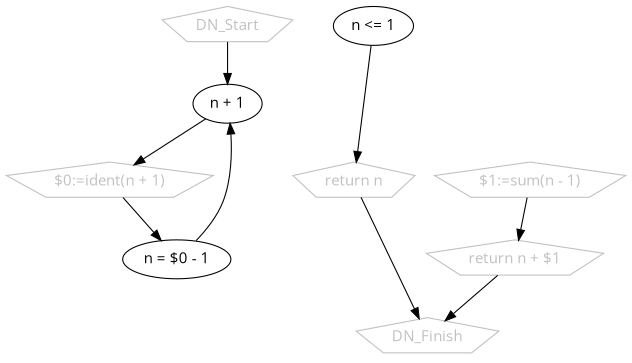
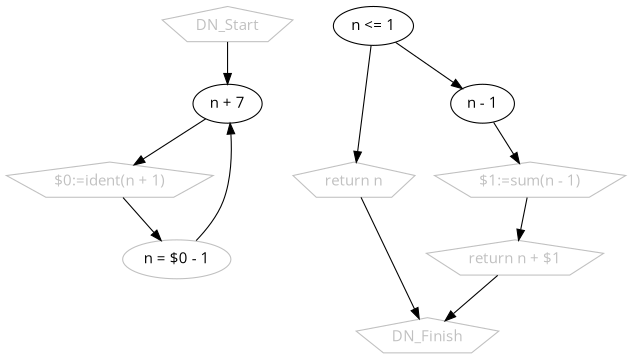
node "n + 1": label "n + 1" -> "n + 7"
node "n - 1": added
node "n = $0 - 1": color black -> grey
